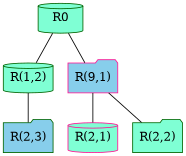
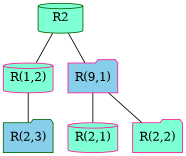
node "R0": label "R0" -> "R2"
node "R(1,2)": color darkgreen -> deeppink
node "R(2,2)": color darkgreen -> deeppink
